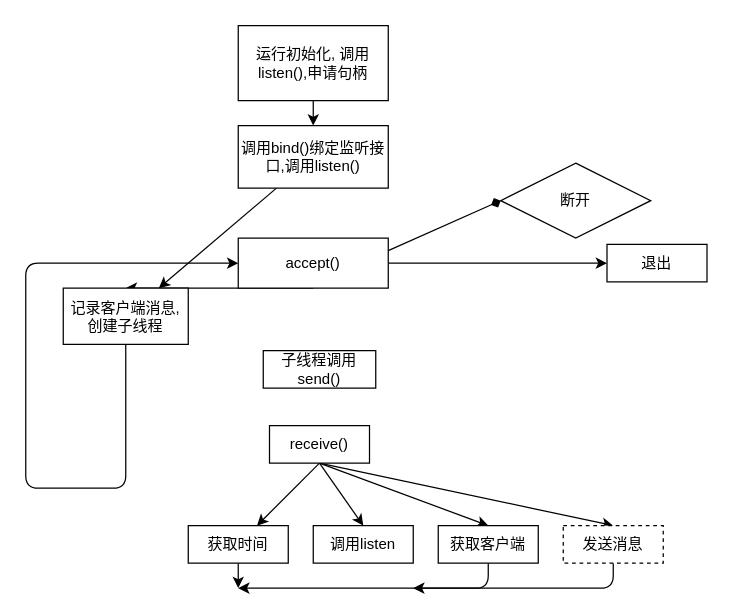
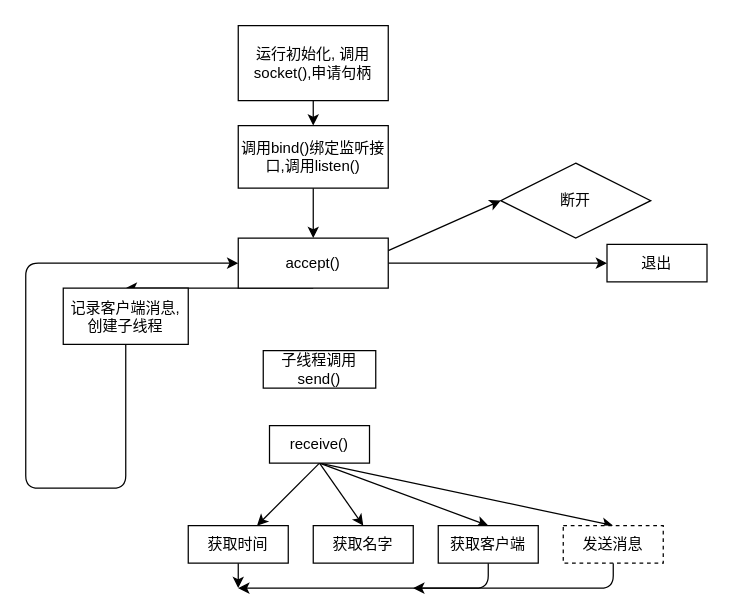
node "运行初始化, 调用listen(),申请句柄": label "运行初始化, 调用listen(),申请句柄" -> "运行初始化, 调用socket(),申请句柄"
edge "accept()" -> "断开": arrowhead diamond -> classic
edge "调用bind()绑定监听接口,调用listen()" -> "记录客户端消息, 创建子线程": now "调用bind()绑定监听接口,调用listen()" -> "accept()"
node "调用listen": label "调用listen" -> "获取名字"
